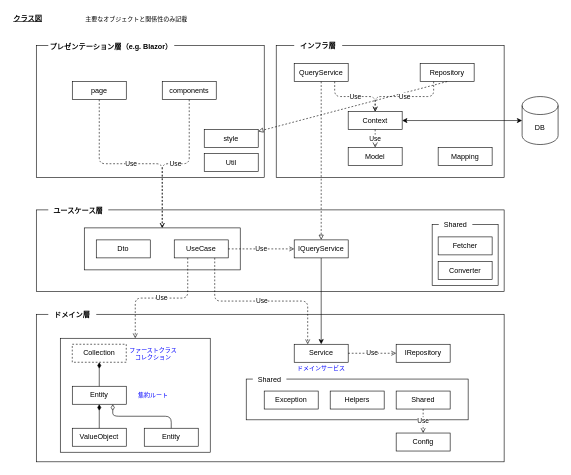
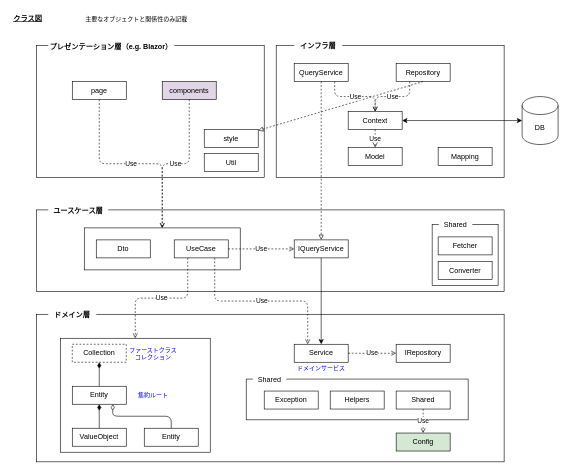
node "Repository": moved (447, 72) -> (423, 72)
node "components": fillcolor #ffffff -> #e1d5e7
node "Config": fillcolor #ffffff -> #d5e8d4
